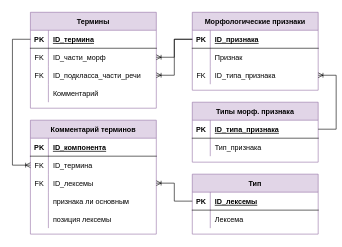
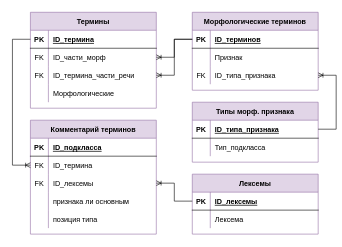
node "Морфологические признаки": label "Морфологические признаки" -> "Морфологические терминов"
node "ID_признака": label "ID_признака" -> "ID_терминов"
node "ID_подкласса_части_речи": label "ID_подкласса_части_речи" -> "ID_термина_части_речи"
node "Комментарий": label "Комментарий" -> "Морфологические"
node "ID_компонента": label "ID_компонента" -> "ID_подкласса"
node "Тип_признака": label "Тип_признака" -> "Тип_подкласса"
node "Тип": label "Тип" -> "Лексемы"
node "позиция лексемы": label "позиция лексемы" -> "позиция типа"
